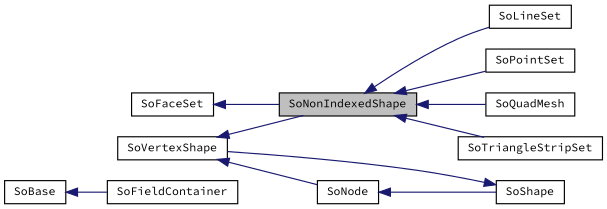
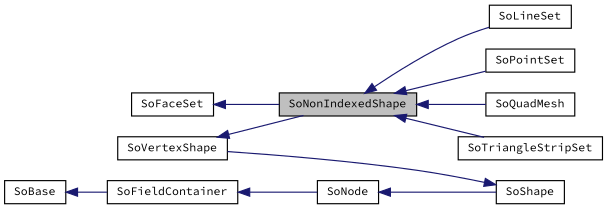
edge "SoNode" -> "SoVertexShape": now "SoNode" -> "SoFieldContainer"
